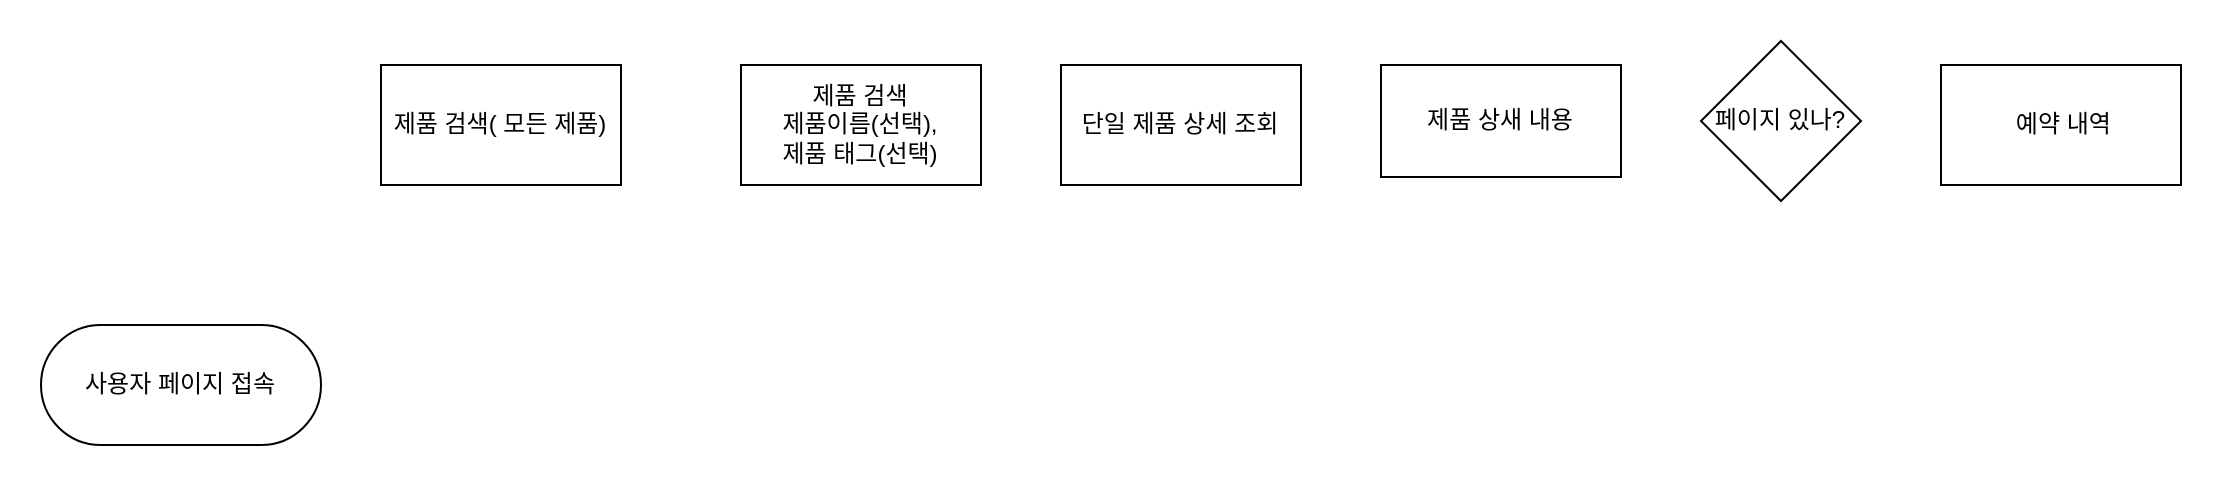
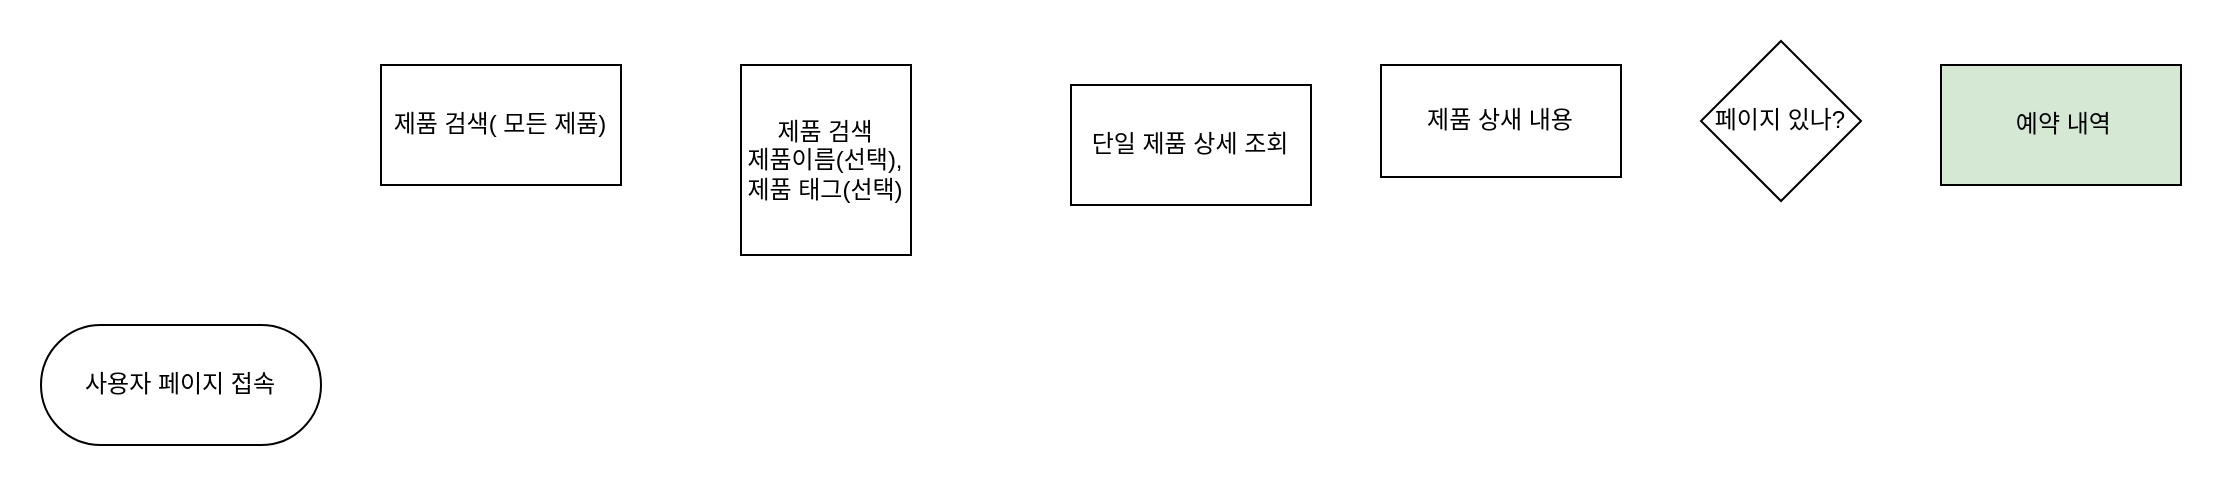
node "제품 검색 제품이름(선택), 제품 태그(선택)": size 240x120 -> 170x190
node "단일 제품 상세 조회": moved (1181, 125) -> (1191, 145)
node "예약 내역": fillcolor #ffffff -> #d5e8d4
